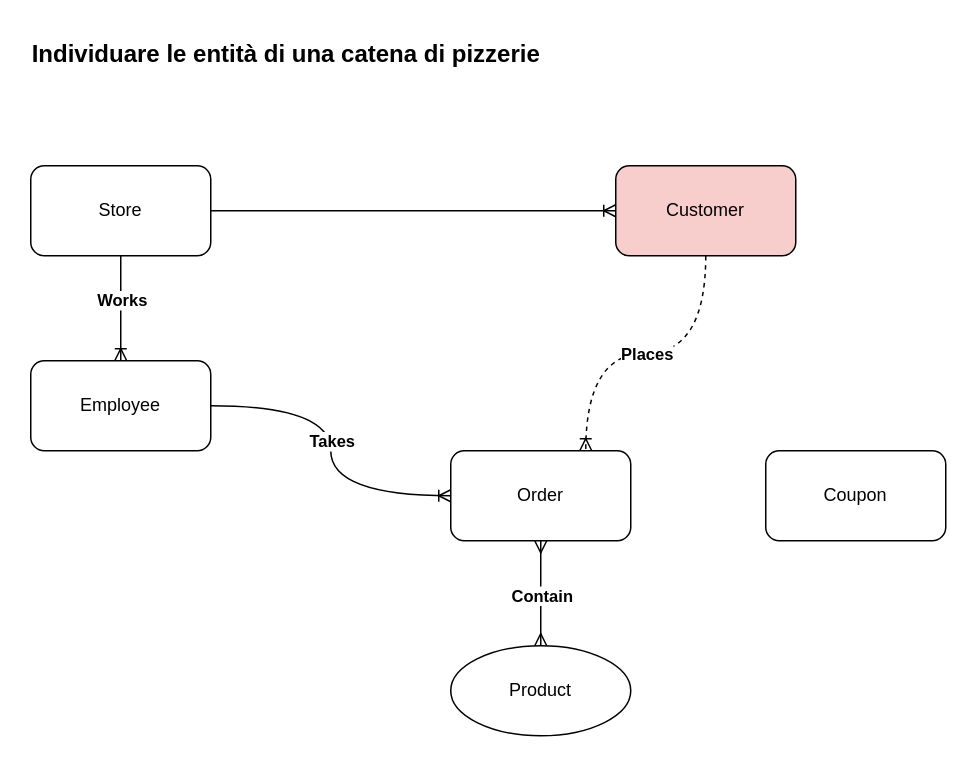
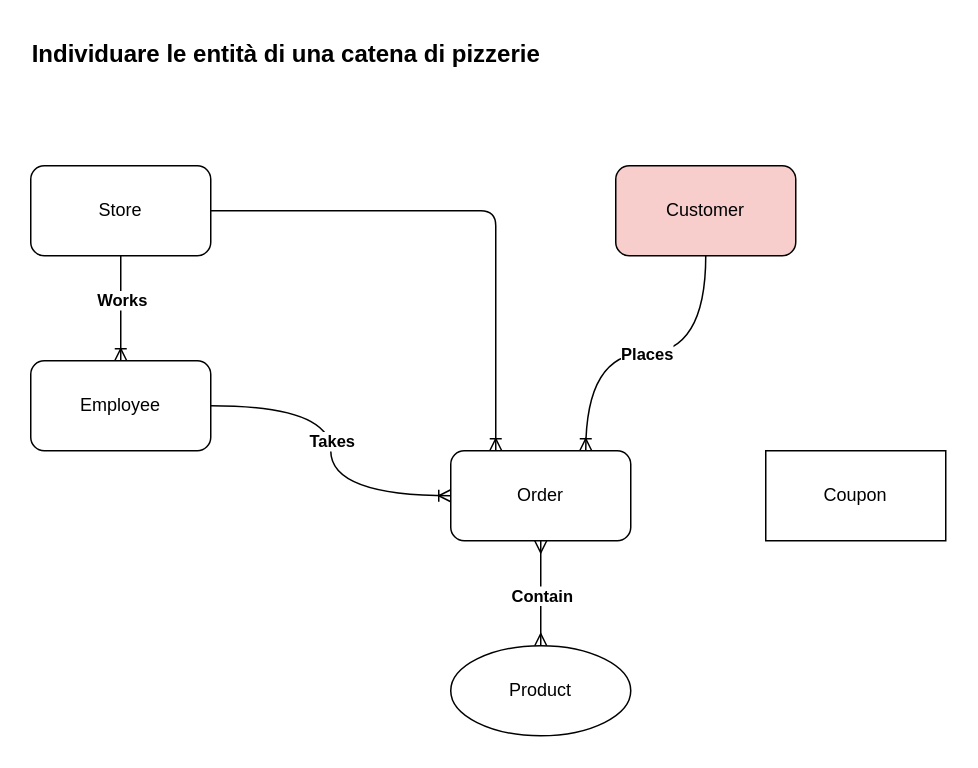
edge "Store" -> "Customer": now "Store" -> "Order"
edge "Customer" -> "Order": style dashed -> solid
node "Coupon": shape rounded rectangle -> rectangle
